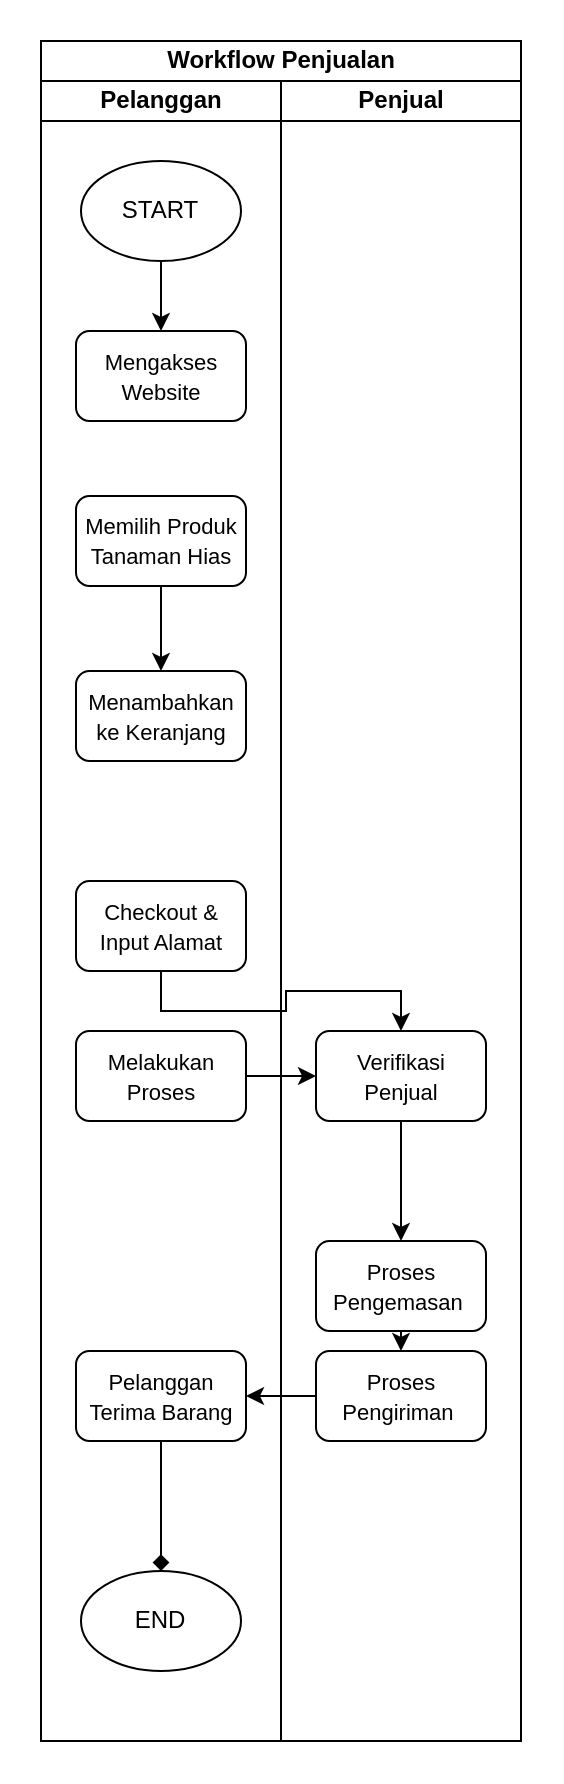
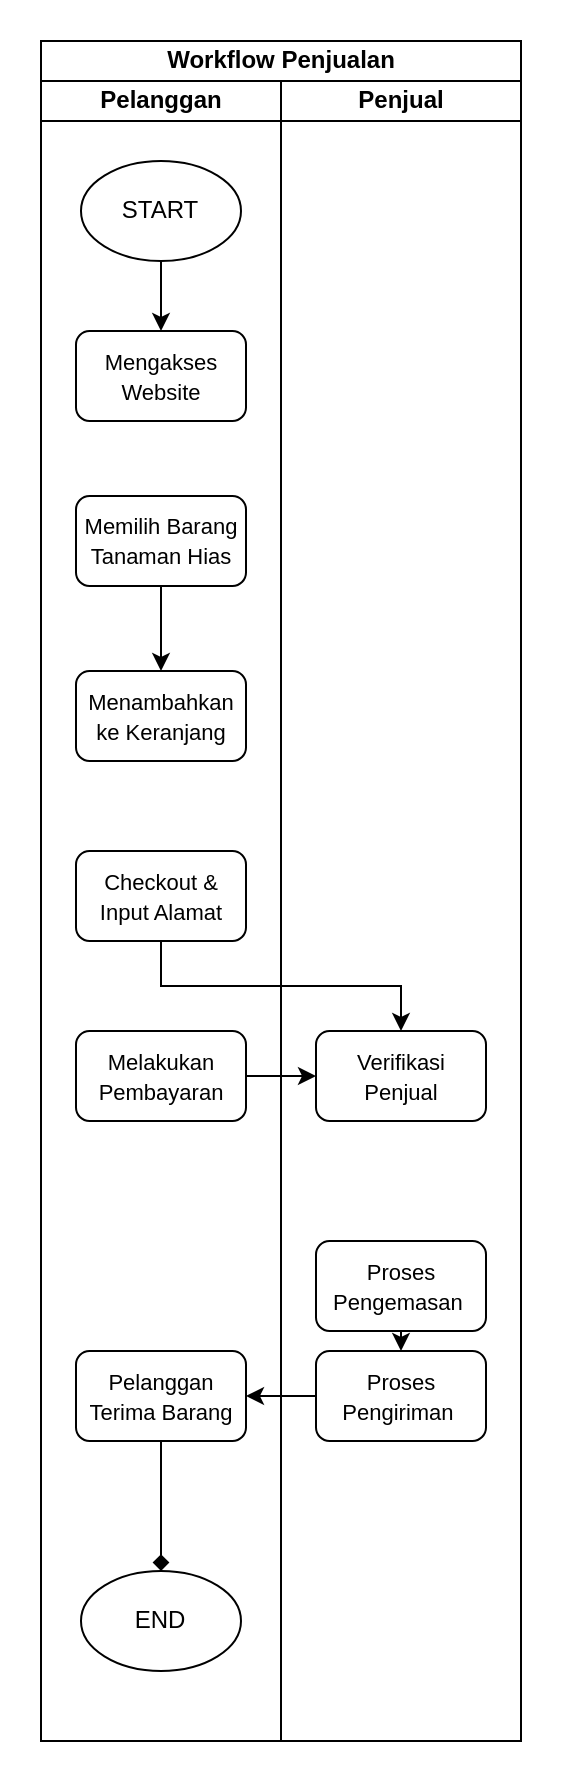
node "Memilih Produk Tanaman Hias": label "Memilih Produk Tanaman Hias" -> "Memilih Barang Tanaman Hias"
node "Checkout & Input Alamat": moved (161, 926) -> (161, 896)
node "Melakukan Proses": label "Melakukan Proses" -> "Melakukan Pembayaran"
edge "Verifikasi Penjual" -> "Proses Pengemasan": removed
